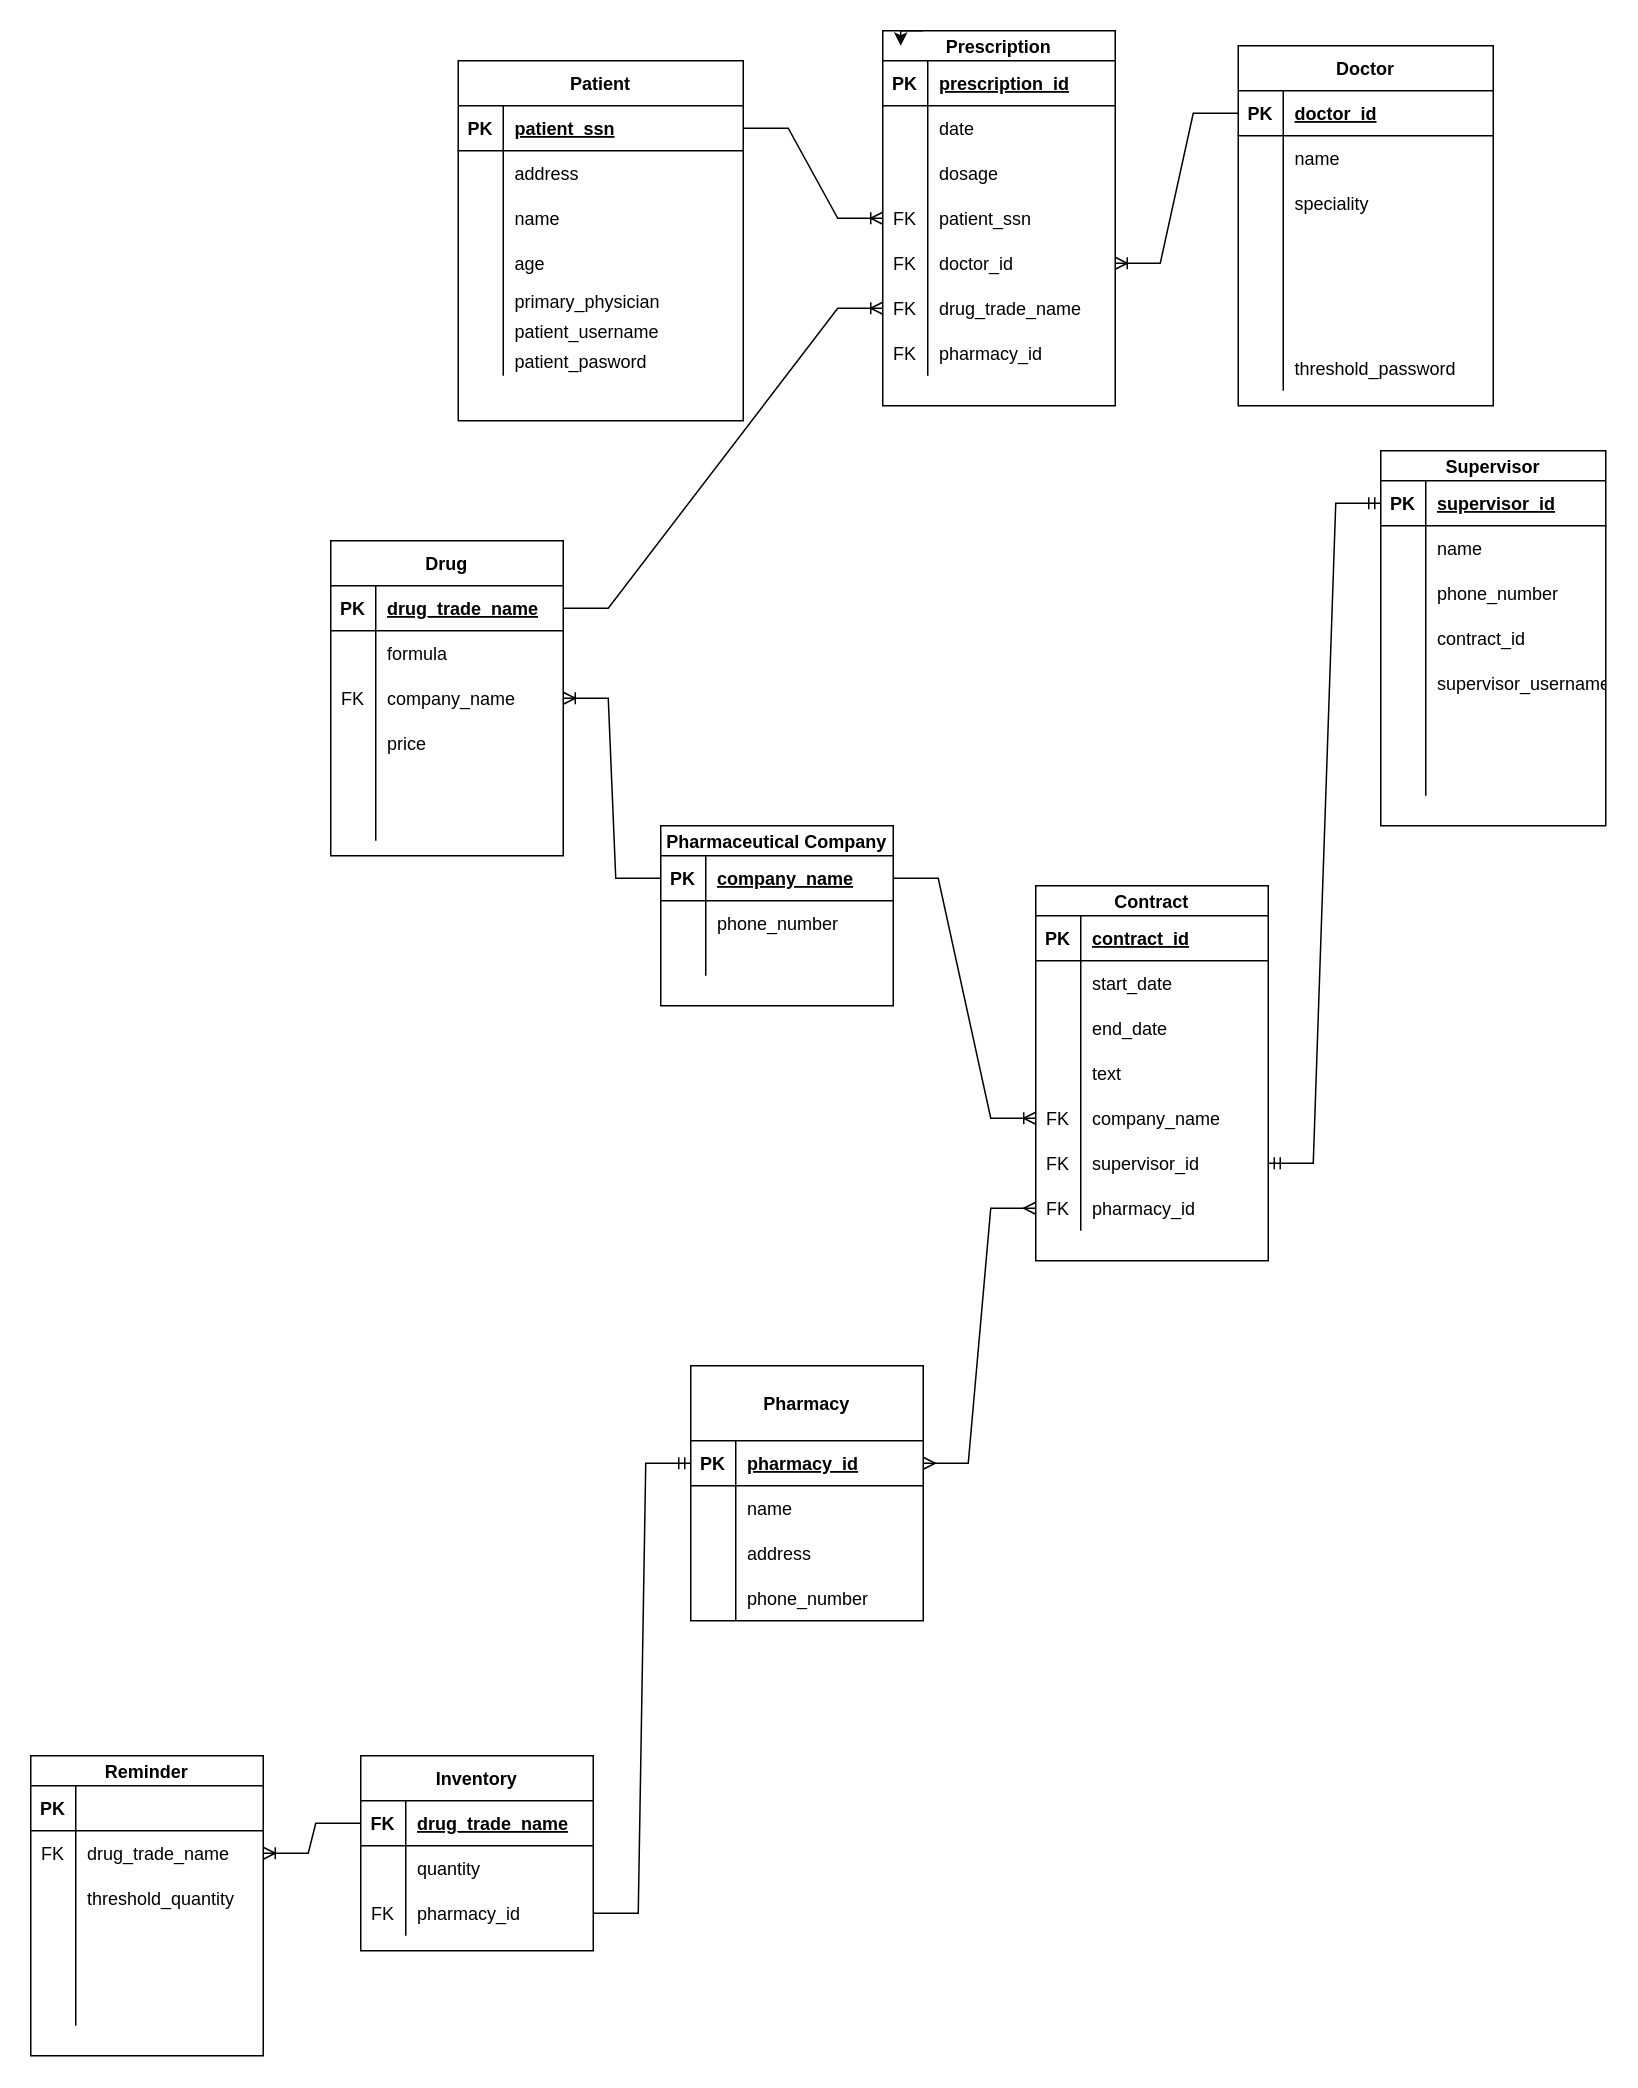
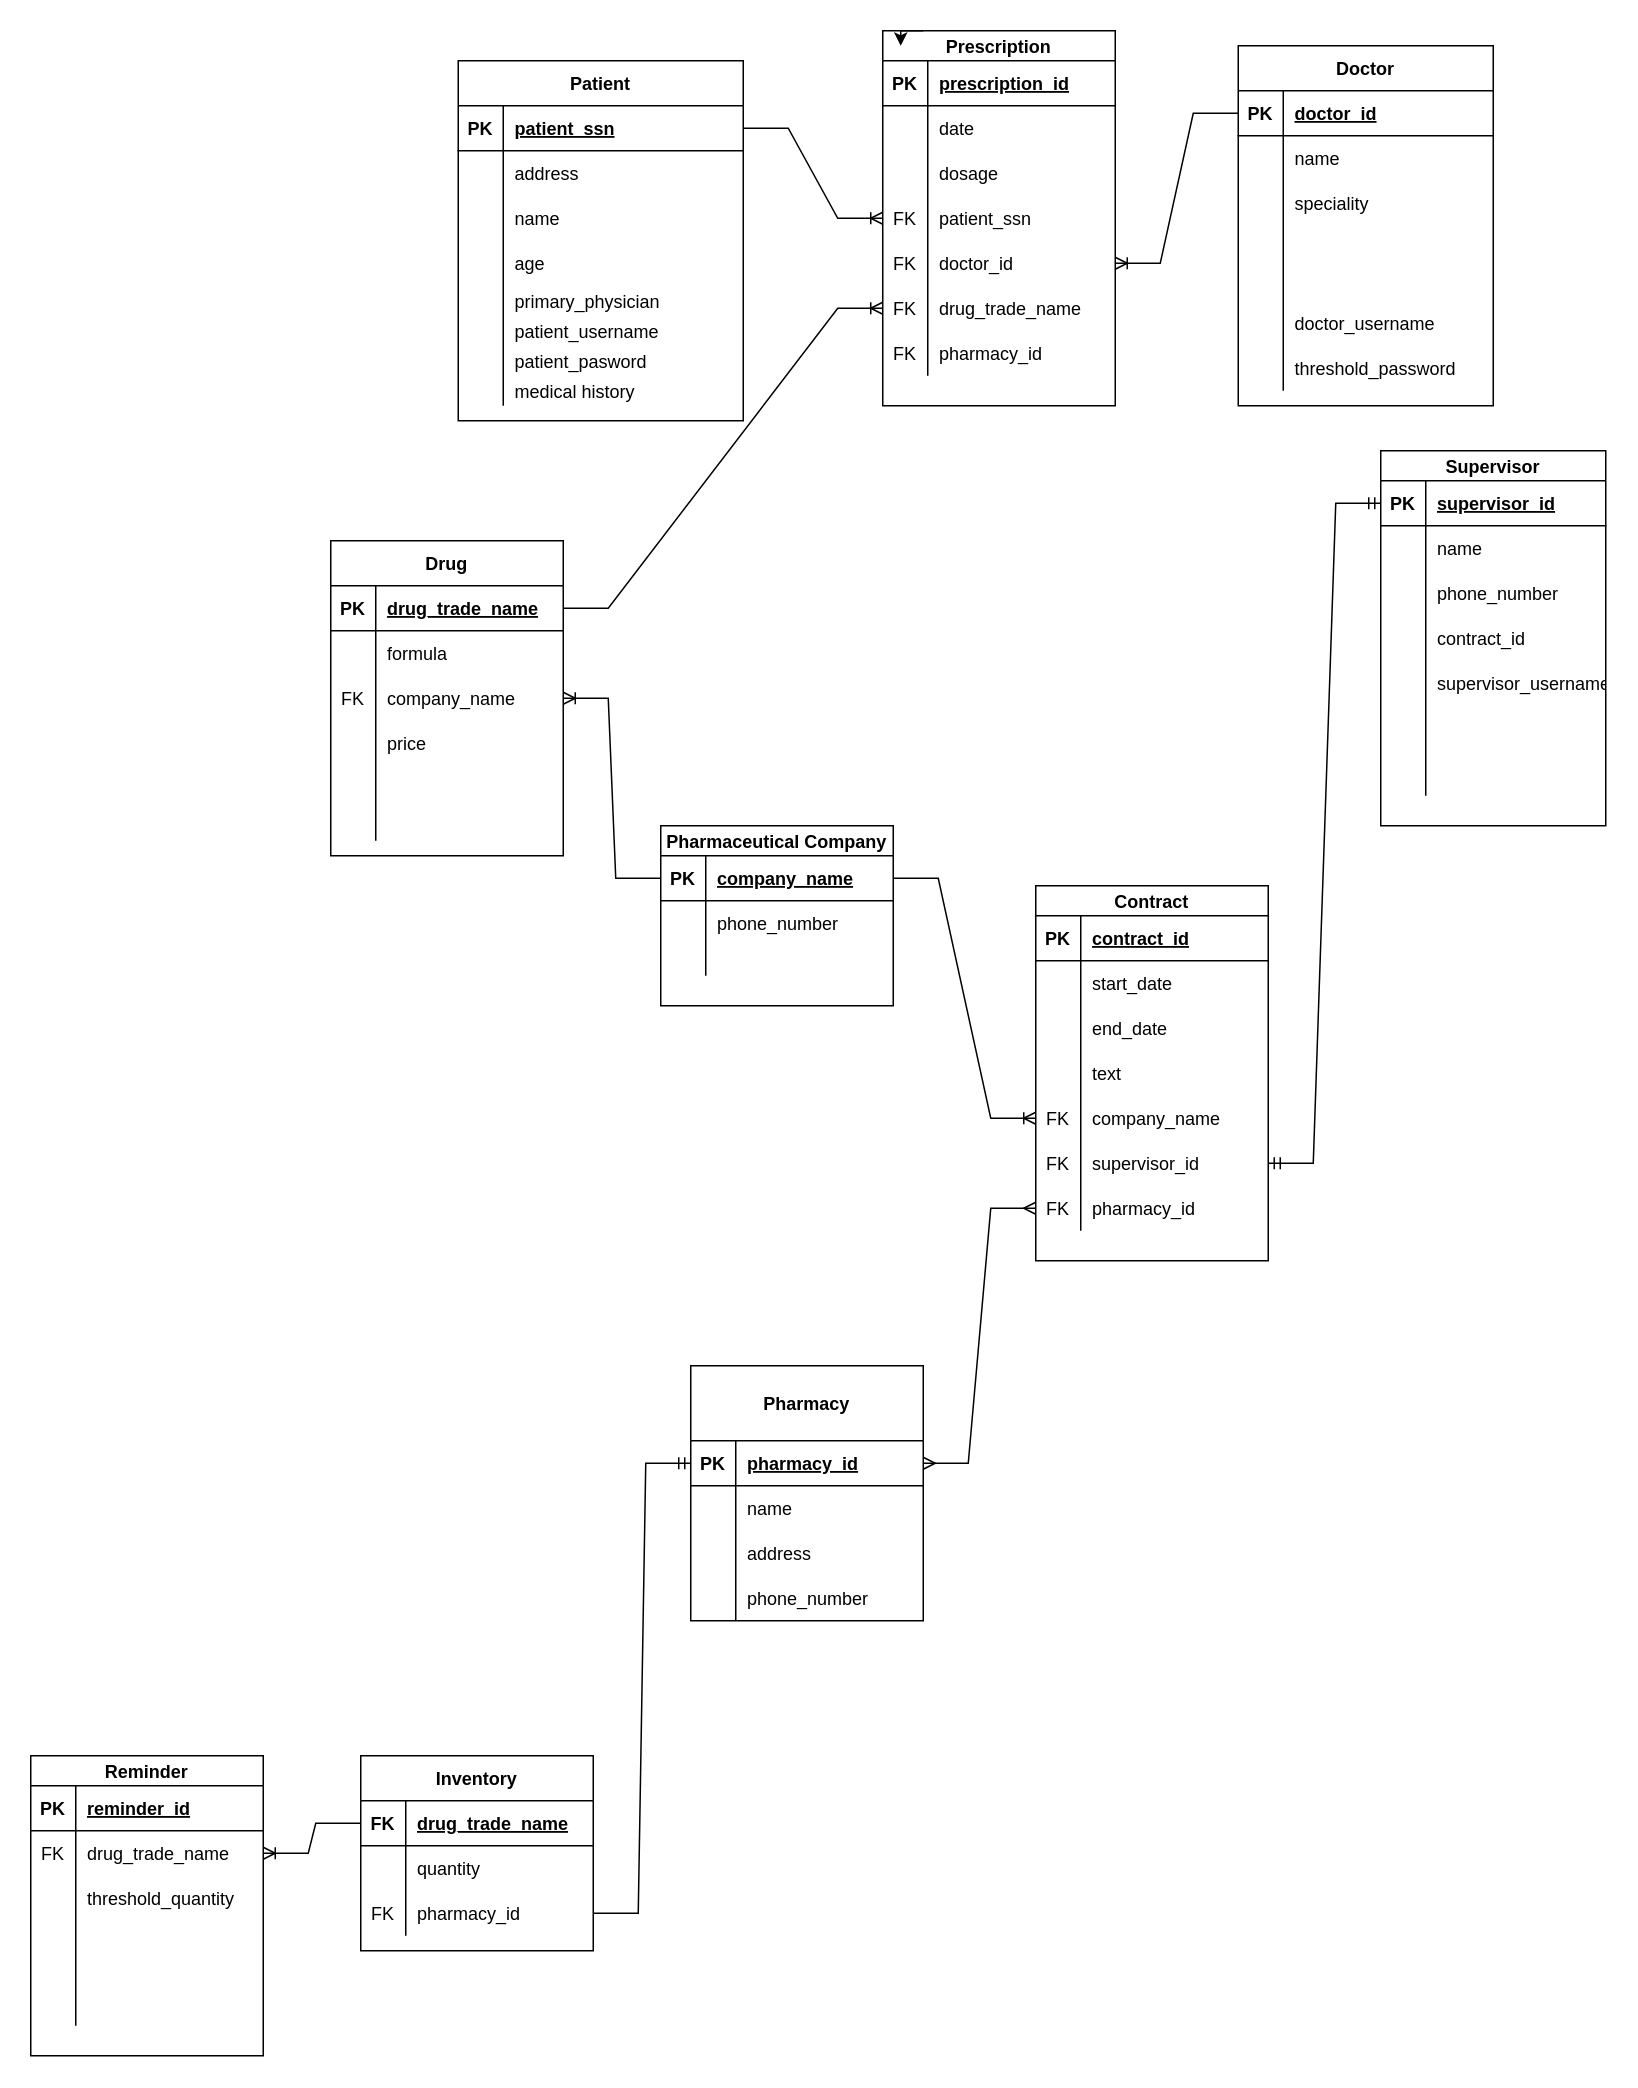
node "doctor_username": added
node "medical history": added
node "reminder_id": added
